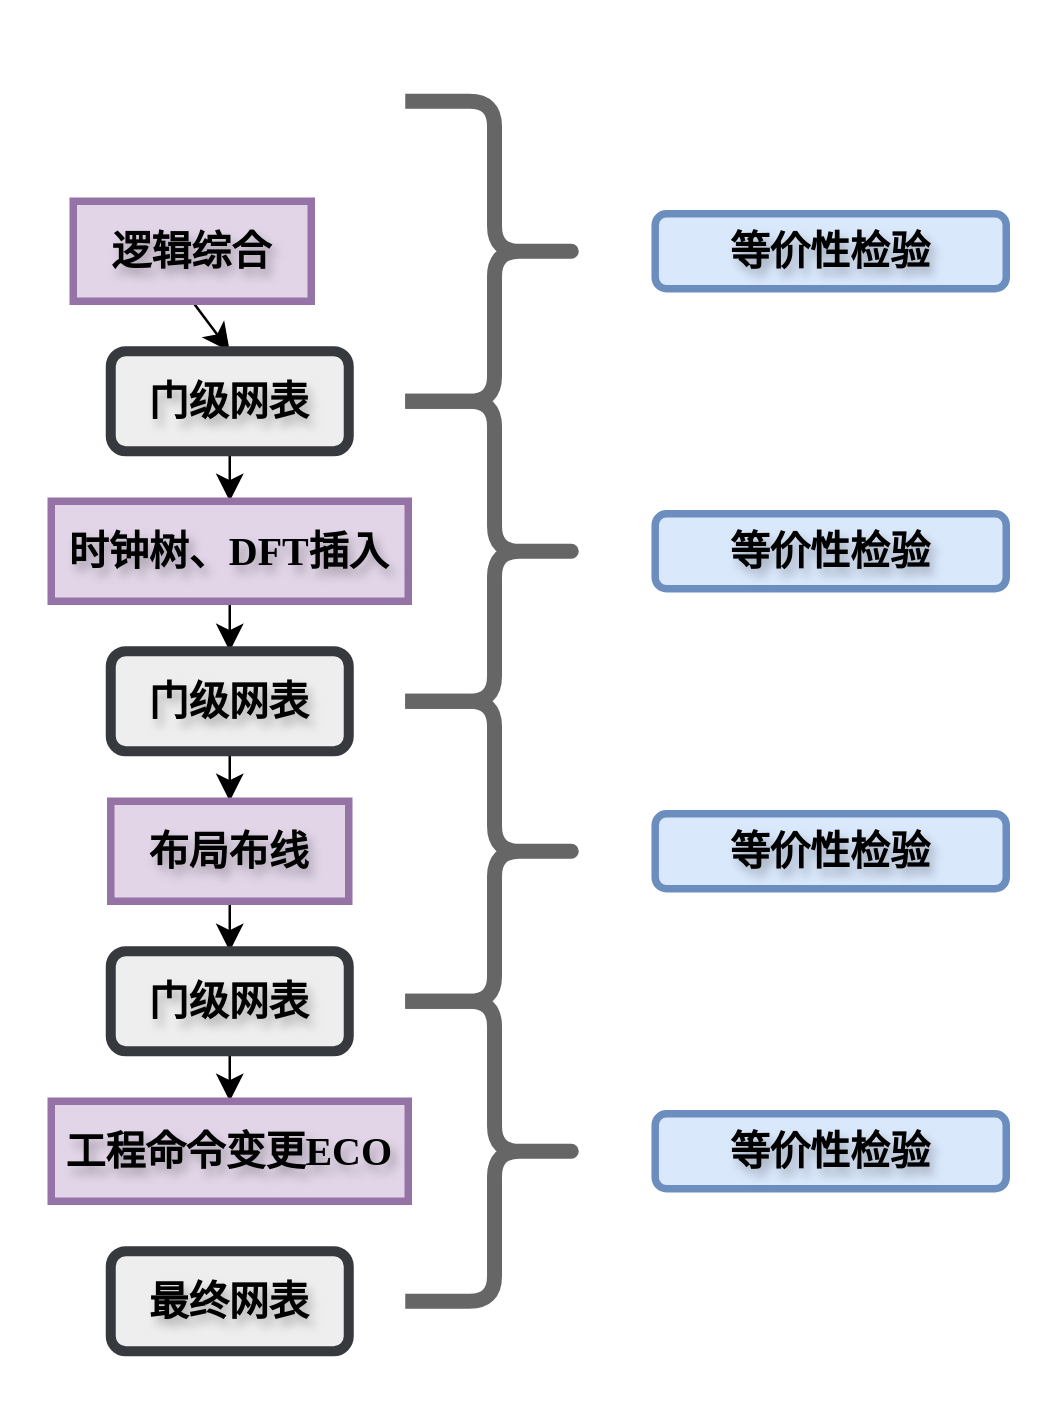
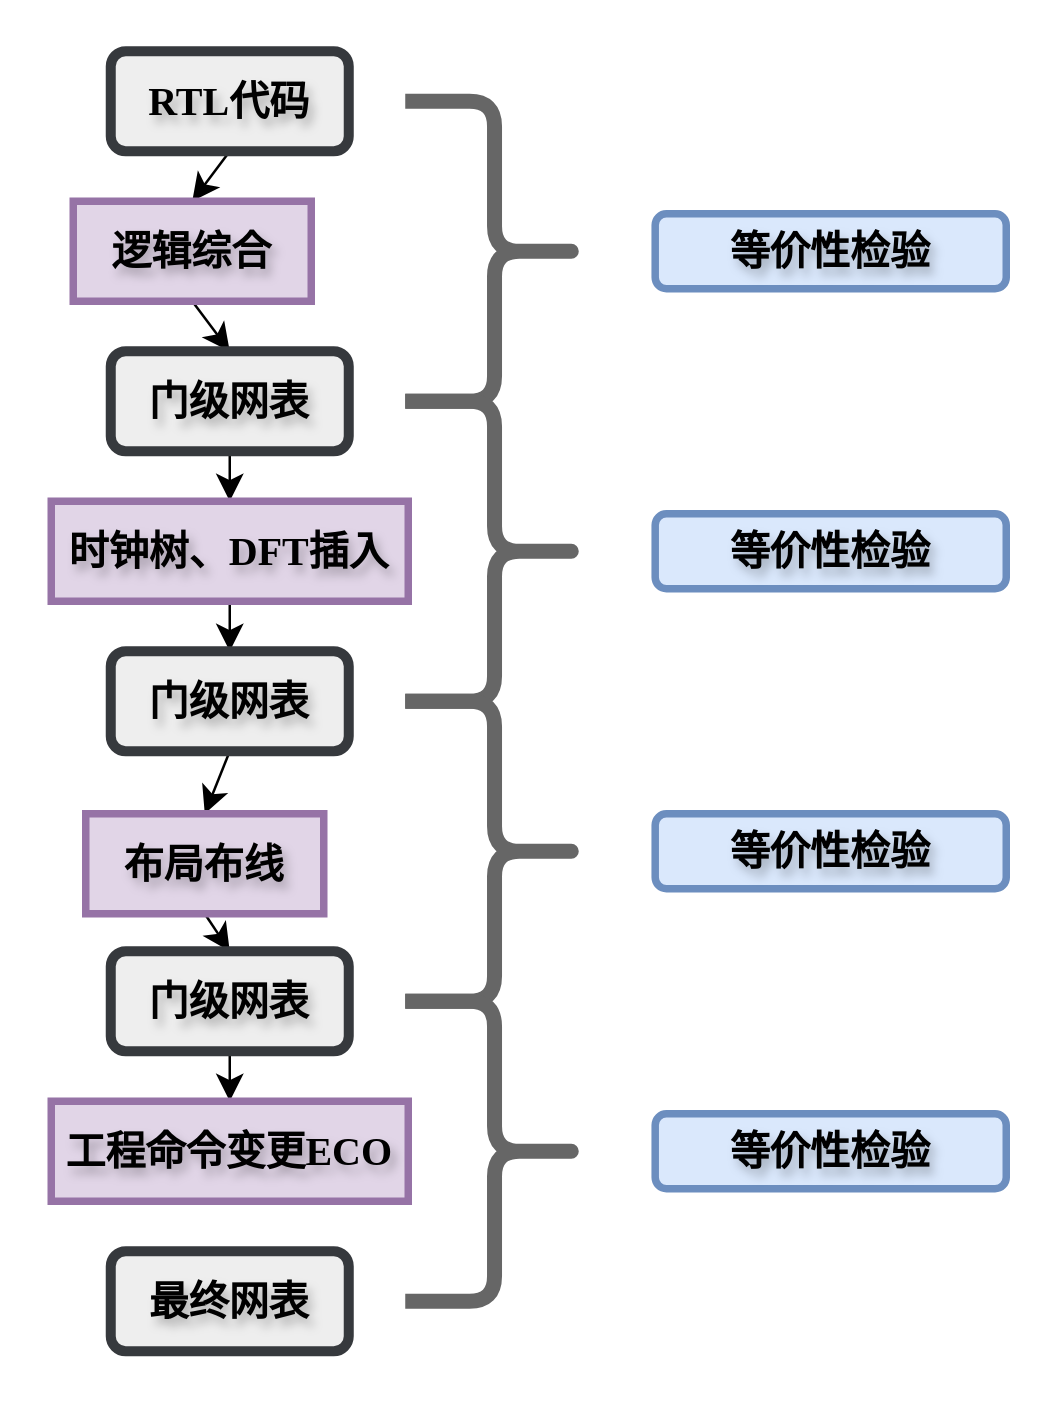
node "RTL代码": added
edge "RTL代码" -> "逻辑综合": added
node "布局布线": moved (230, 851) -> (205, 864)
